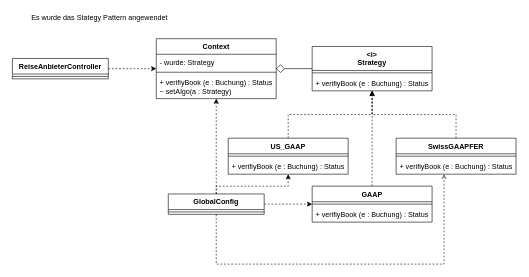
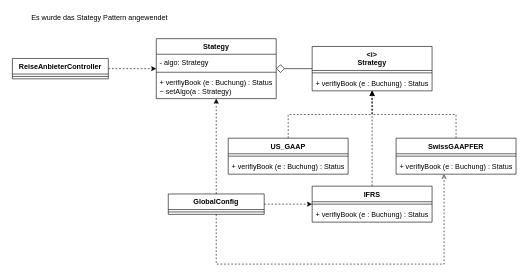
node "Context": label "Context" -> "Stategy"
node "- wurde: Strategy": label "- wurde: Strategy" -> "- algo: Strategy"
edge "GlobalConfig" -> "US_GAAP": removed
node "GAAP": label "GAAP" -> "IFRS"
